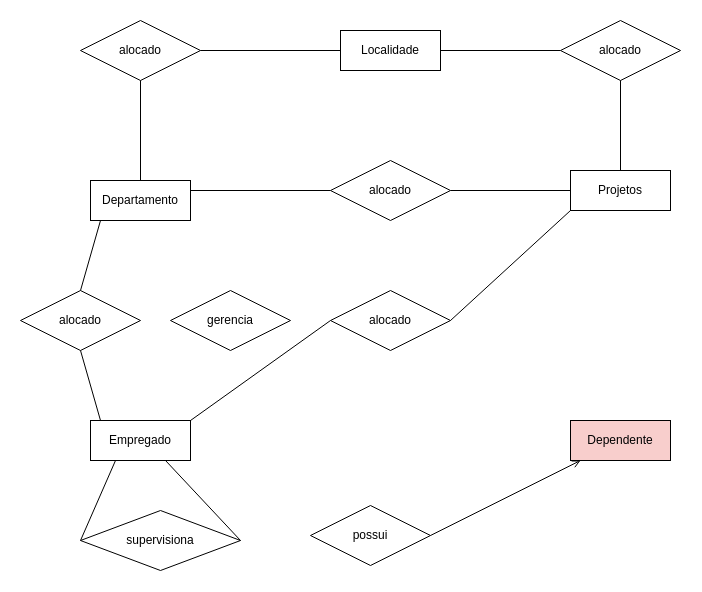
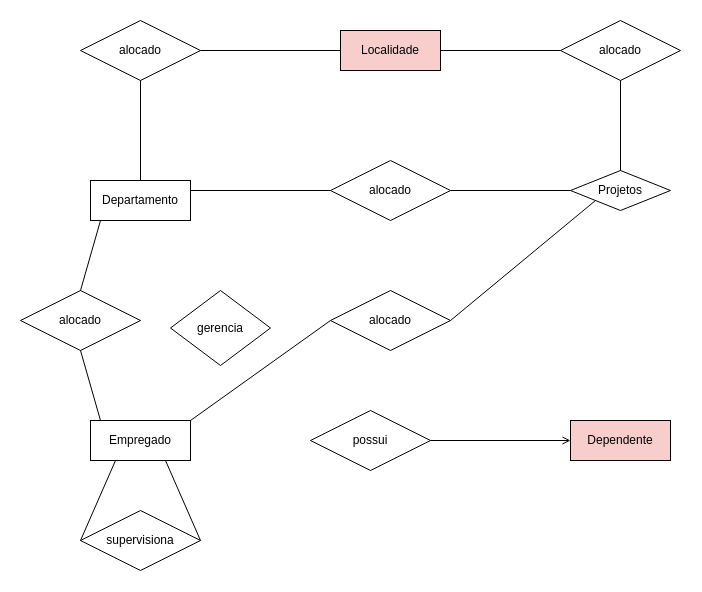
node "Localidade": fillcolor #ffffff -> #f8cecc
node "Projetos": shape rectangle -> diamond
node "gerencia": size 120x60 -> 100x75
node "possui": moved (371, 536) -> (371, 441)
node "supervisiona": size 160x60 -> 120x60
